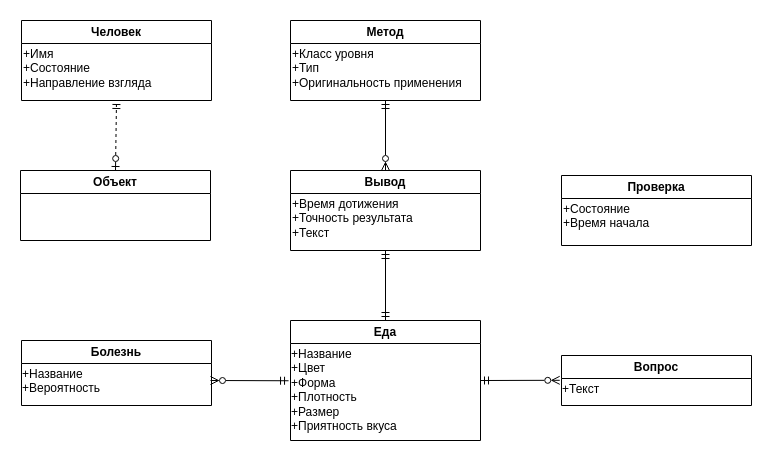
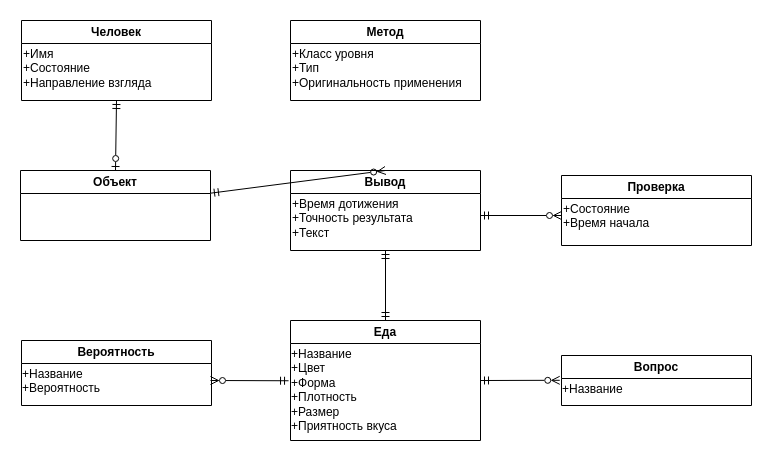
edge "+Имя +Состояние +Направление взгляда" -- "Объект": style dashed -> solid
edge "+Класс уровня +Тип +Оригинальность применения" -- "Вывод": now "Объект" -- "Вывод"
edge "+Время дотижения +Точность результата +Текст" -- "+Состояние +Время начала": added
node "Болезнь": label "Болезнь" -> "Вероятность"
node "+Текст": label "+Текст" -> "+Название"
